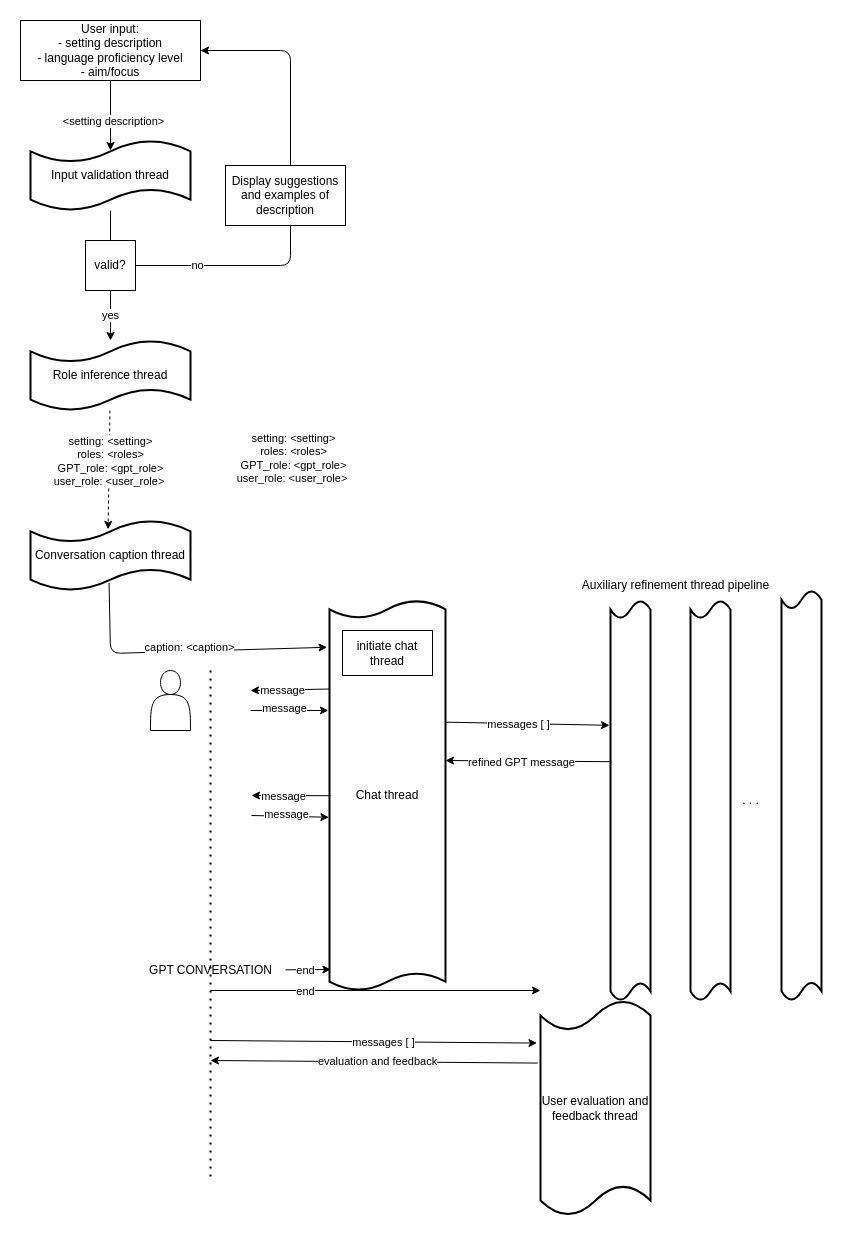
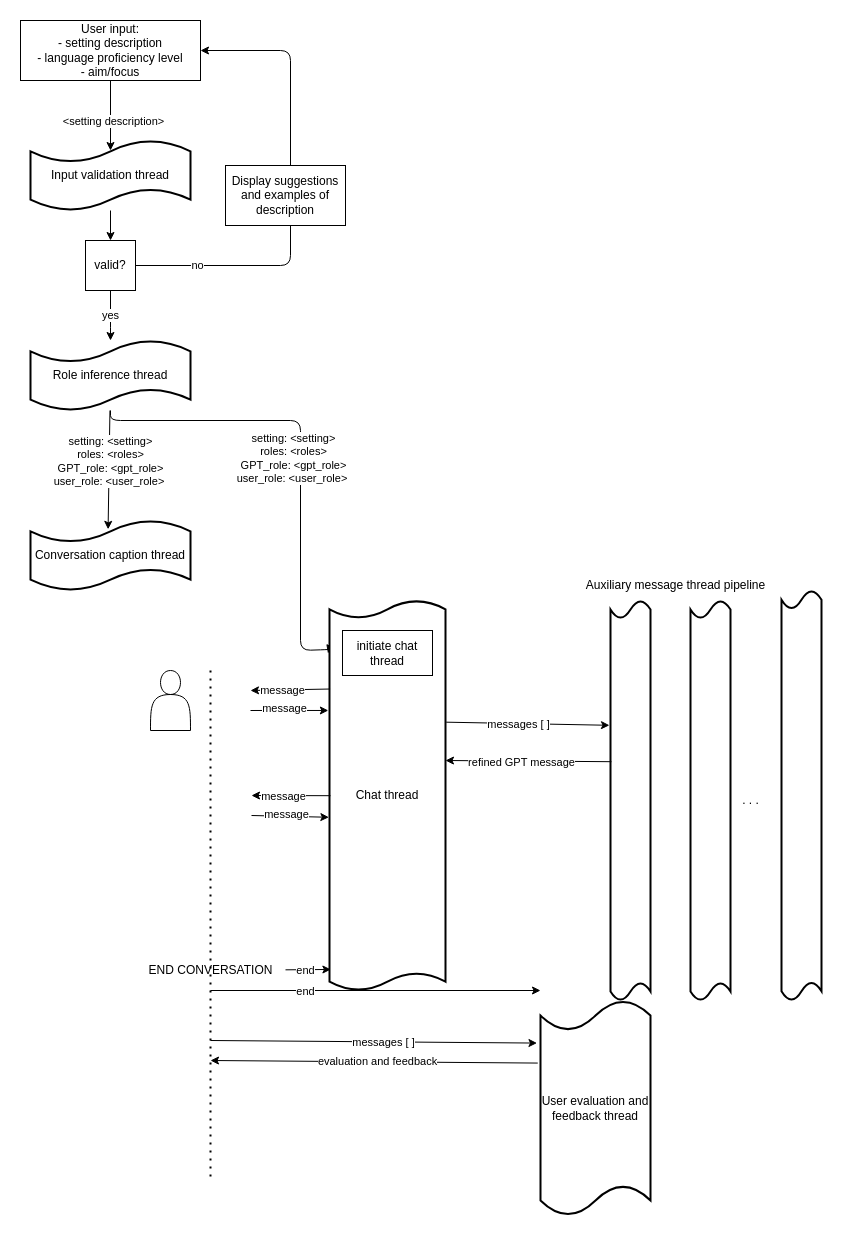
edge "Input validation thread" -- "valid?": arrowhead none -> classic
edge "Role inference thread" -> "Chat thread": added
edge "Role inference thread" -> "Conversation caption thread": style dashed -> solid
node "Auxiliary refinement thread pipeline": label "Auxiliary refinement thread pipeline" -> "Auxiliary message thread pipeline"
edge "Conversation caption thread" -> "Chat thread": removed, label "caption: <caption>"
node "GPT CONVERSATION": label "GPT CONVERSATION" -> "END CONVERSATION"
